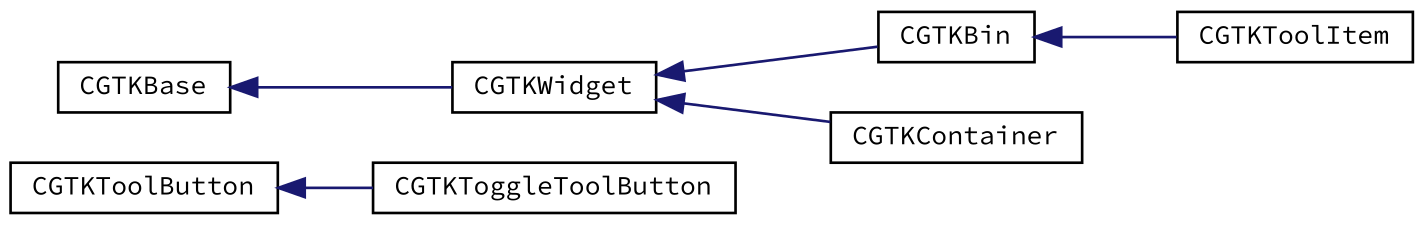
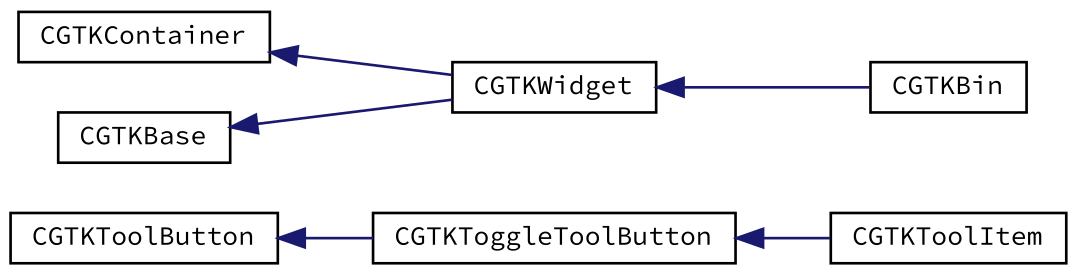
edge "CGTKToolItem" -> "CGTKBin": now "CGTKToolItem" -> "CGTKToggleToolButton"
edge "CGTKContainer" -> "CGTKWidget": reversed
